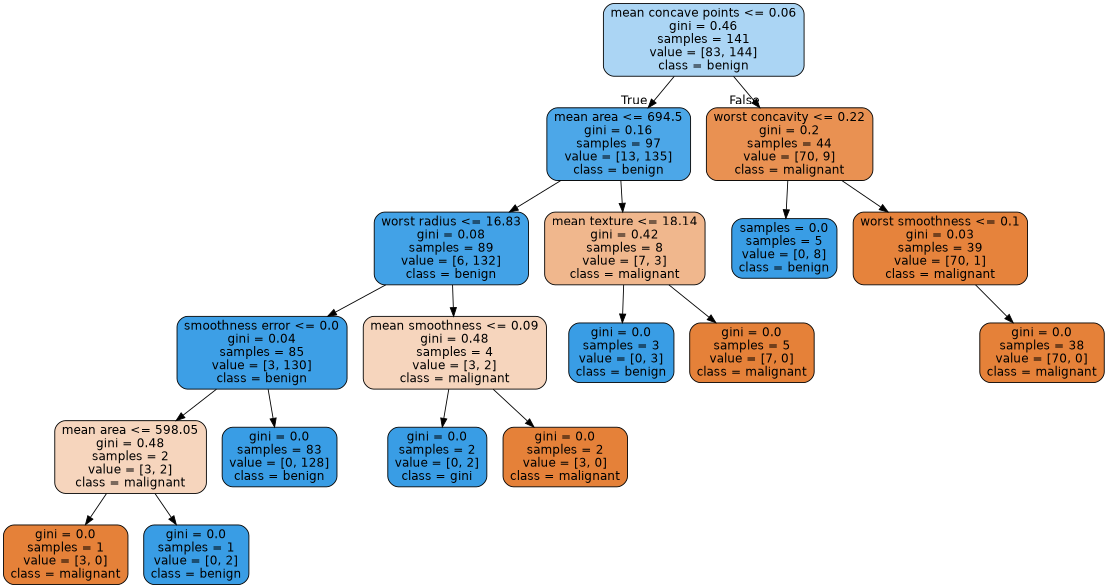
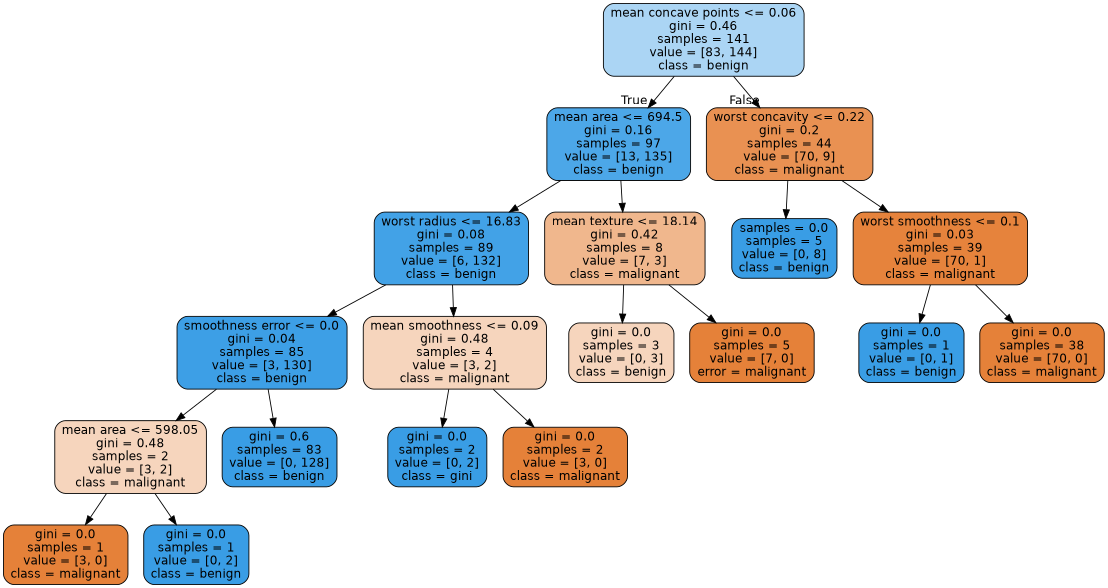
node "gini = 0.0 samples = 3 value = [0, 3] class = benign": fillcolor #399de5ff -> #e5813955
node "gini = 0.0 samples = 5 value = [7, 0] class = malignant": label "gini = 0.0 samples = 5 value = [7, 0] class = malignant" -> "gini = 0.0 samples = 5 value = [7, 0] error = malignant"
node "gini = 0.0 samples = 1 value = [0, 1] class = benign": added
node "gini = 0.0 samples = 83 value = [0, 128] class = benign": label "gini = 0.0 samples = 83 value = [0, 128] class = benign" -> "gini = 0.6 samples = 83 value = [0, 128] class = benign"
